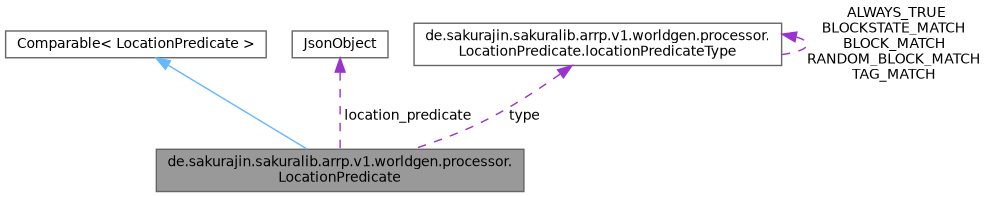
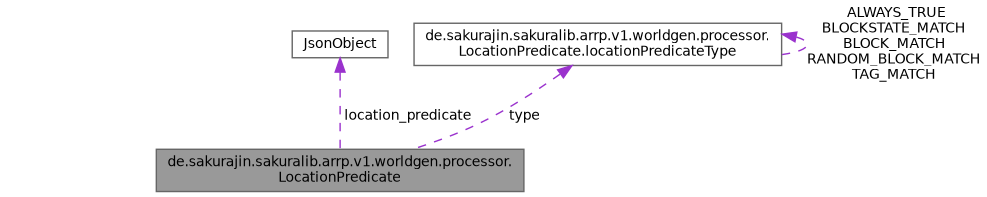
node "Comparable< LocationPredicate >": removed
